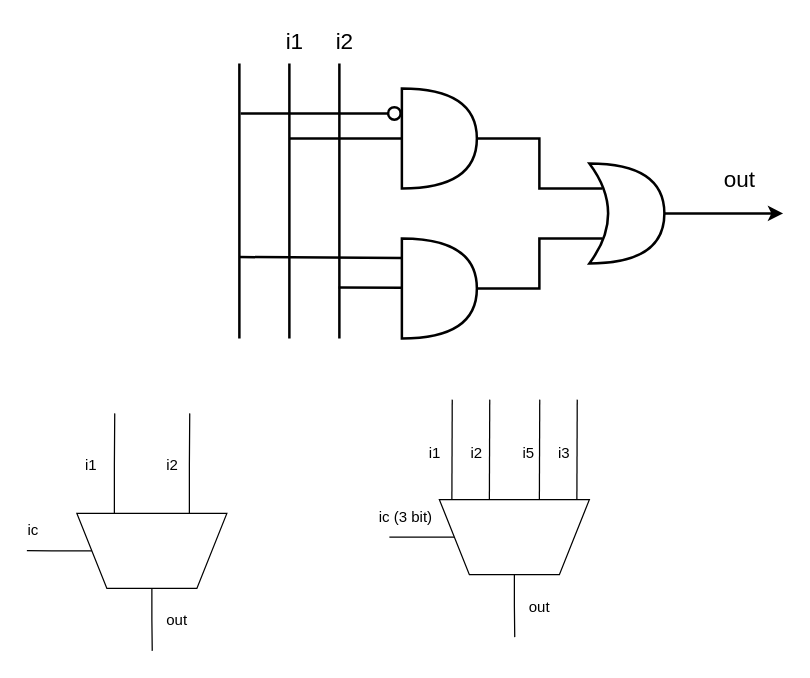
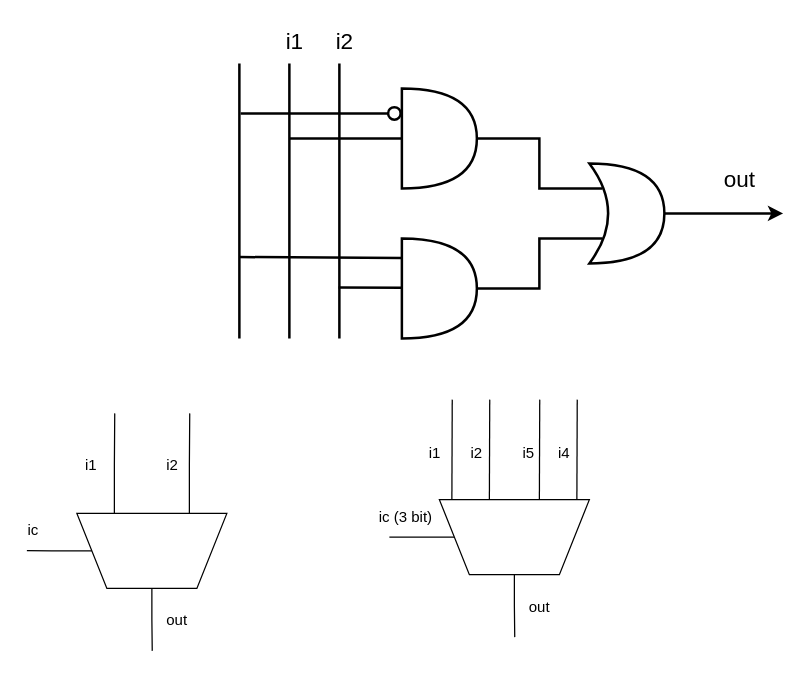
node "i3": label "i3" -> "i4"
